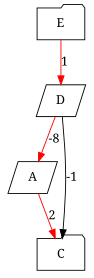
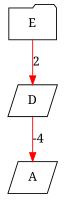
edge "E" -> "D": label "1" -> "2"
edge "D" -> "A": label "-8" -> "-4"
node "C": removed
